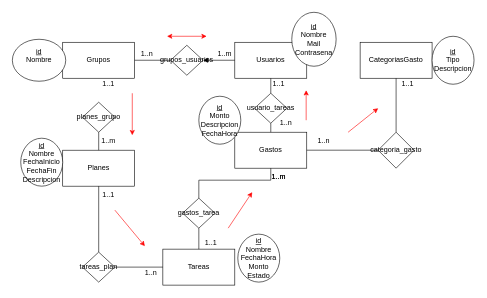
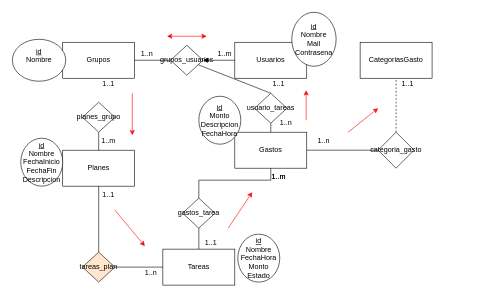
node "id Tipo Descripcion": removed
edge "Usuarios" -- "usuario_tareas": now "grupos_usuarios" -- "usuario_tareas"
edge "CategoriasGasto" -- "categoria_gasto": style solid -> dashed
node "tareas_plan": fillcolor #ffffff -> #ffe6cc
